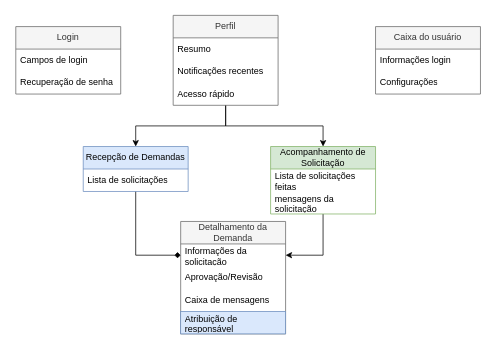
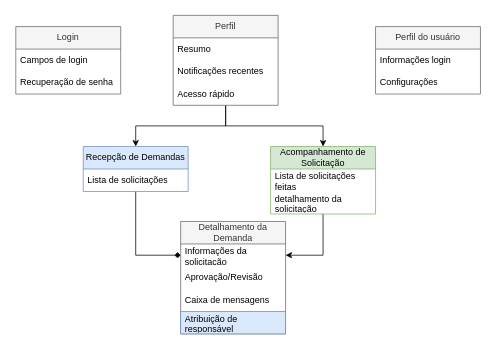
node "Caixa do usuário": label "Caixa do usuário" -> "Perfil do usuário"
node "mensagens da solicitação": label "mensagens da solicitação" -> "detalhamento da solicitação"
